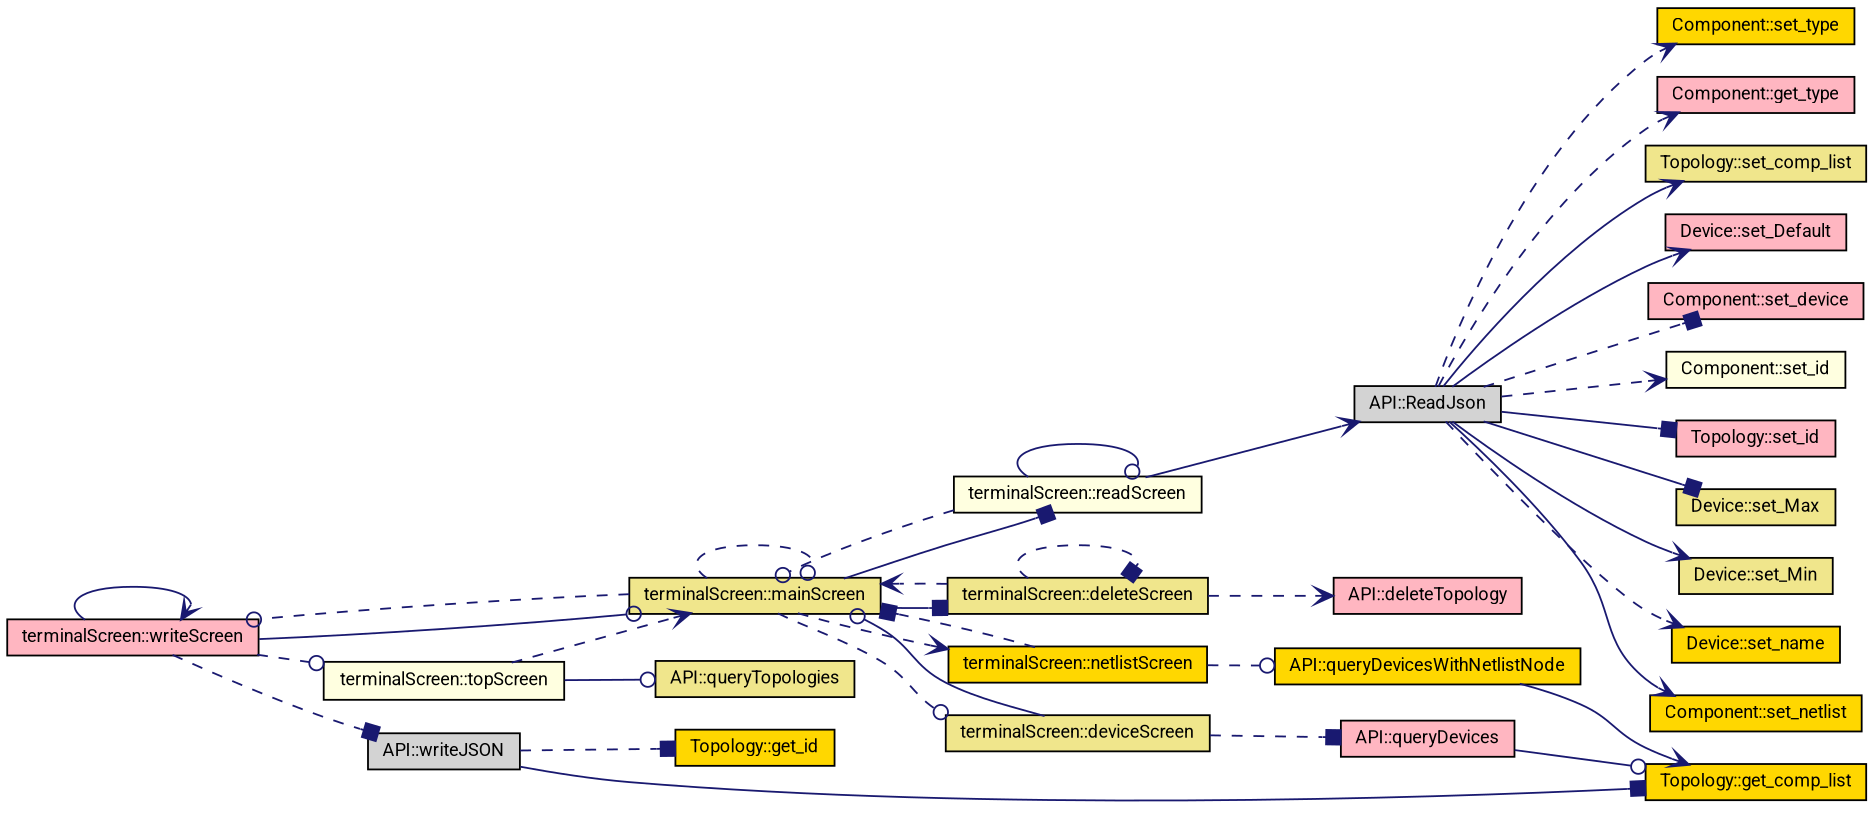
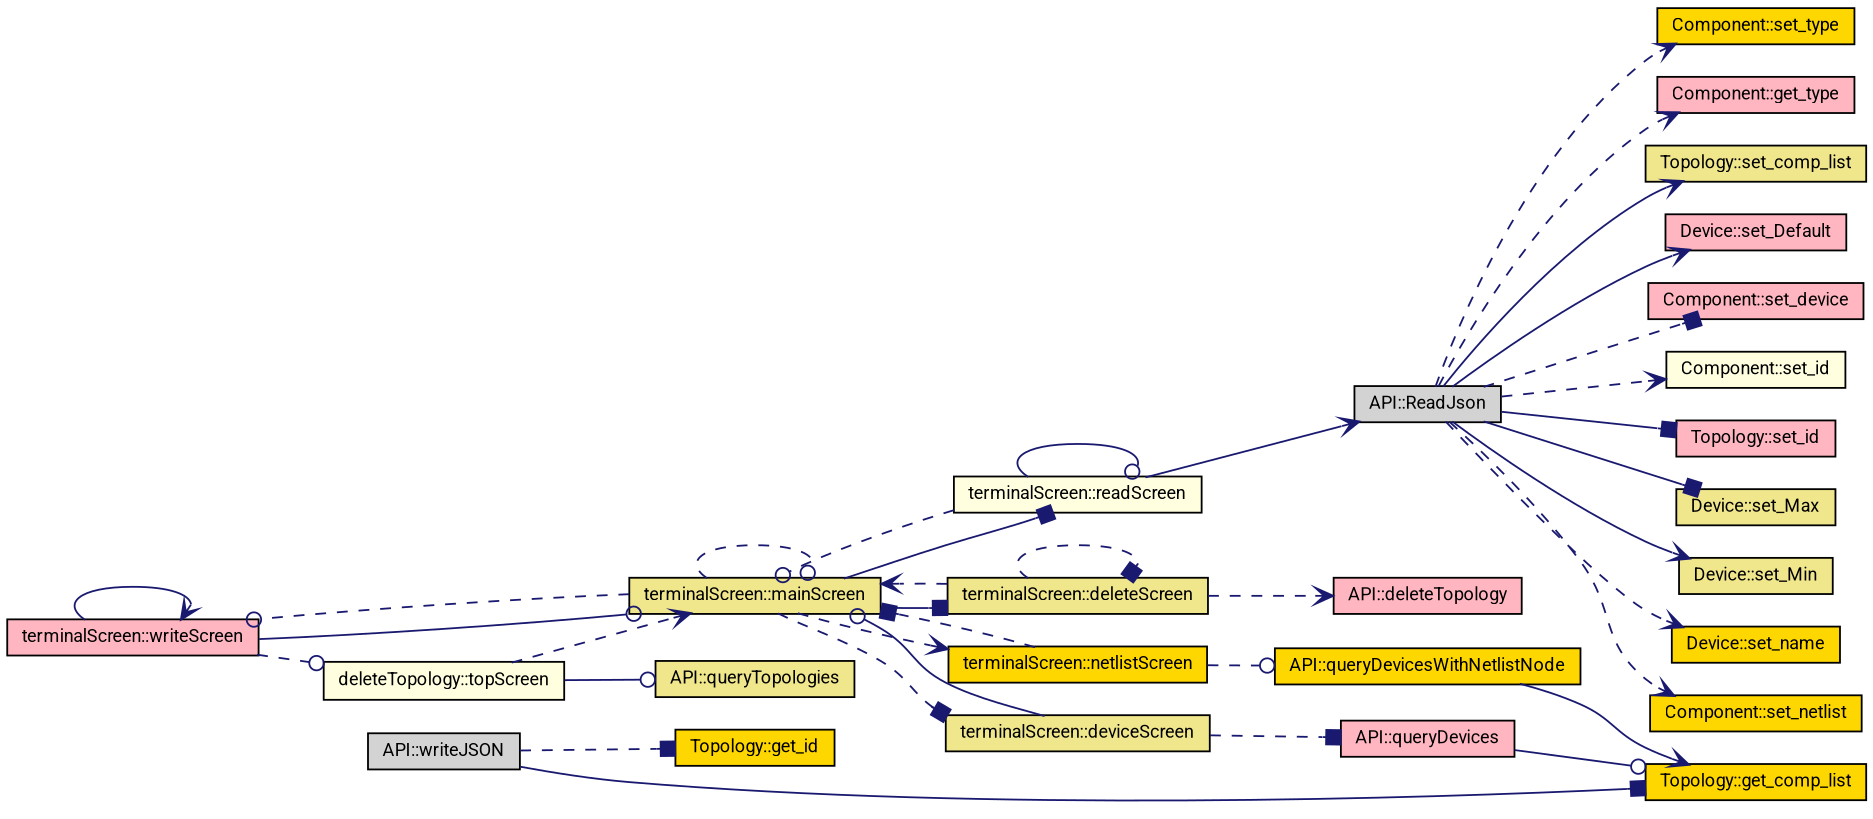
edge "API::ReadJson" -> "Component::set_netlist": style solid -> dashed
edge "terminalScreen::mainScreen" -> "terminalScreen::deviceScreen": arrowhead odot -> box
node "terminalScreen::topScreen": label "terminalScreen::topScreen" -> "deleteTopology::topScreen"
edge "terminalScreen::writeScreen" -> "API::writeJSON": removed
